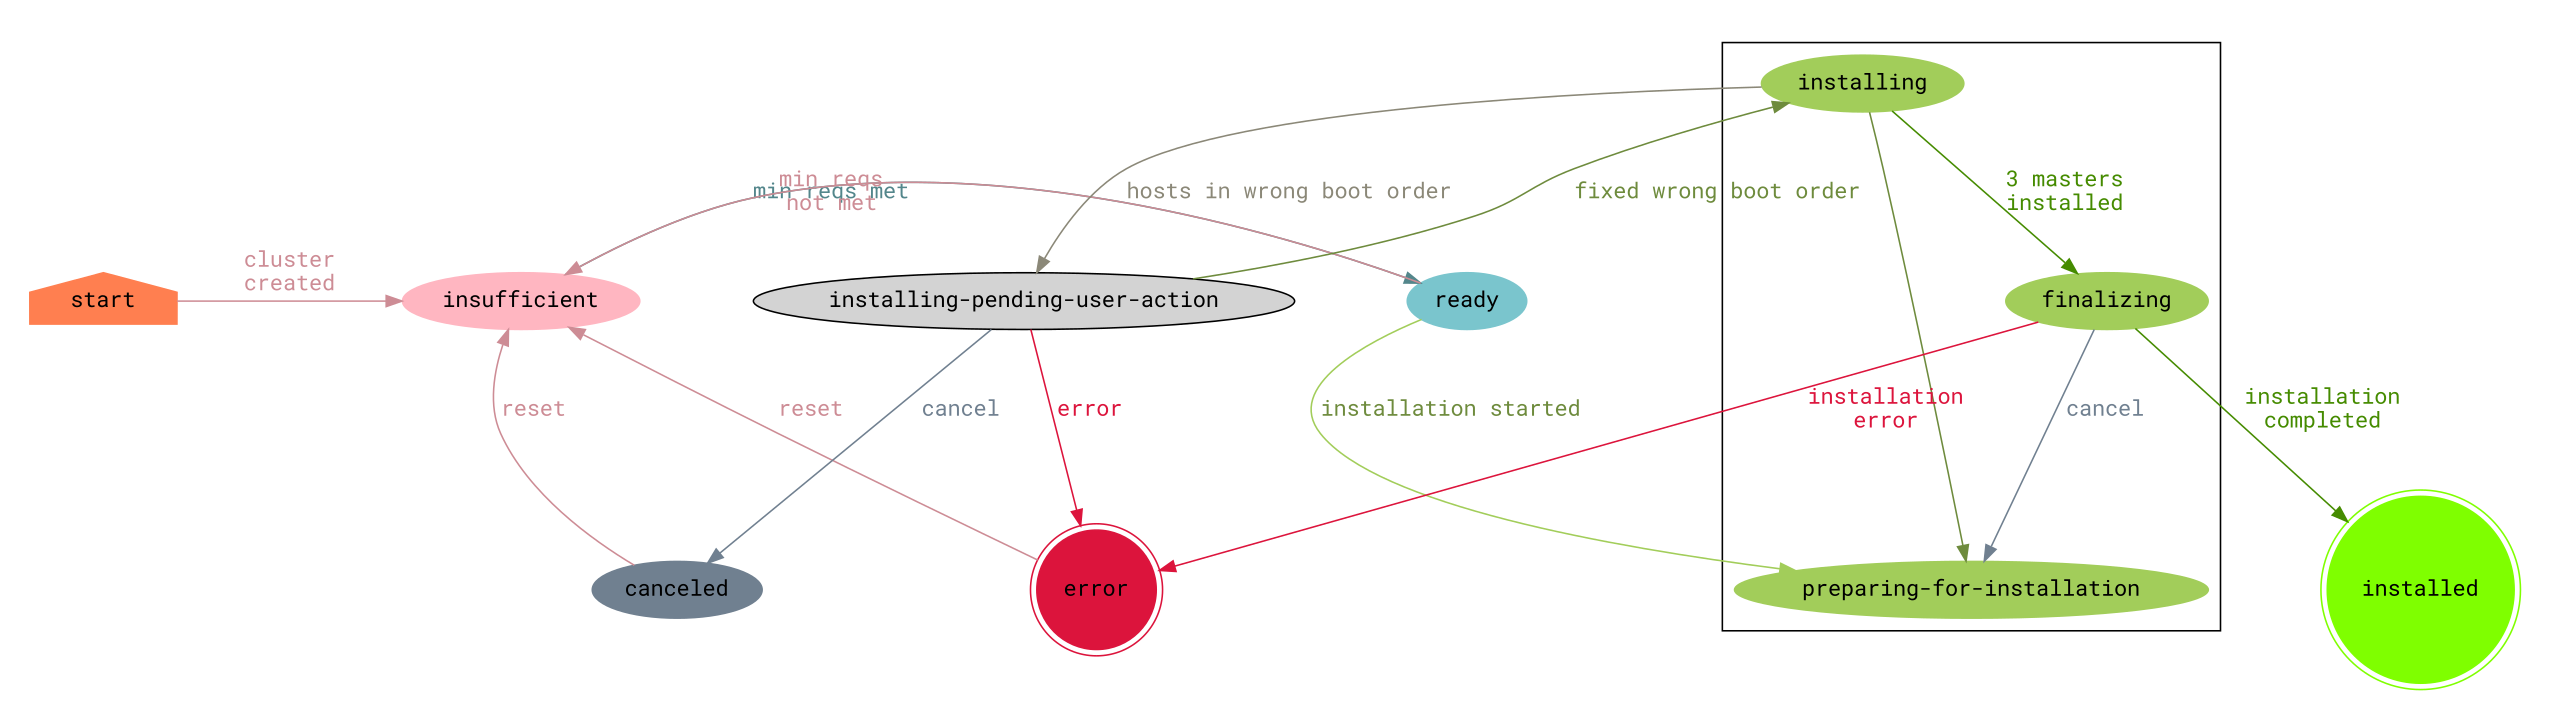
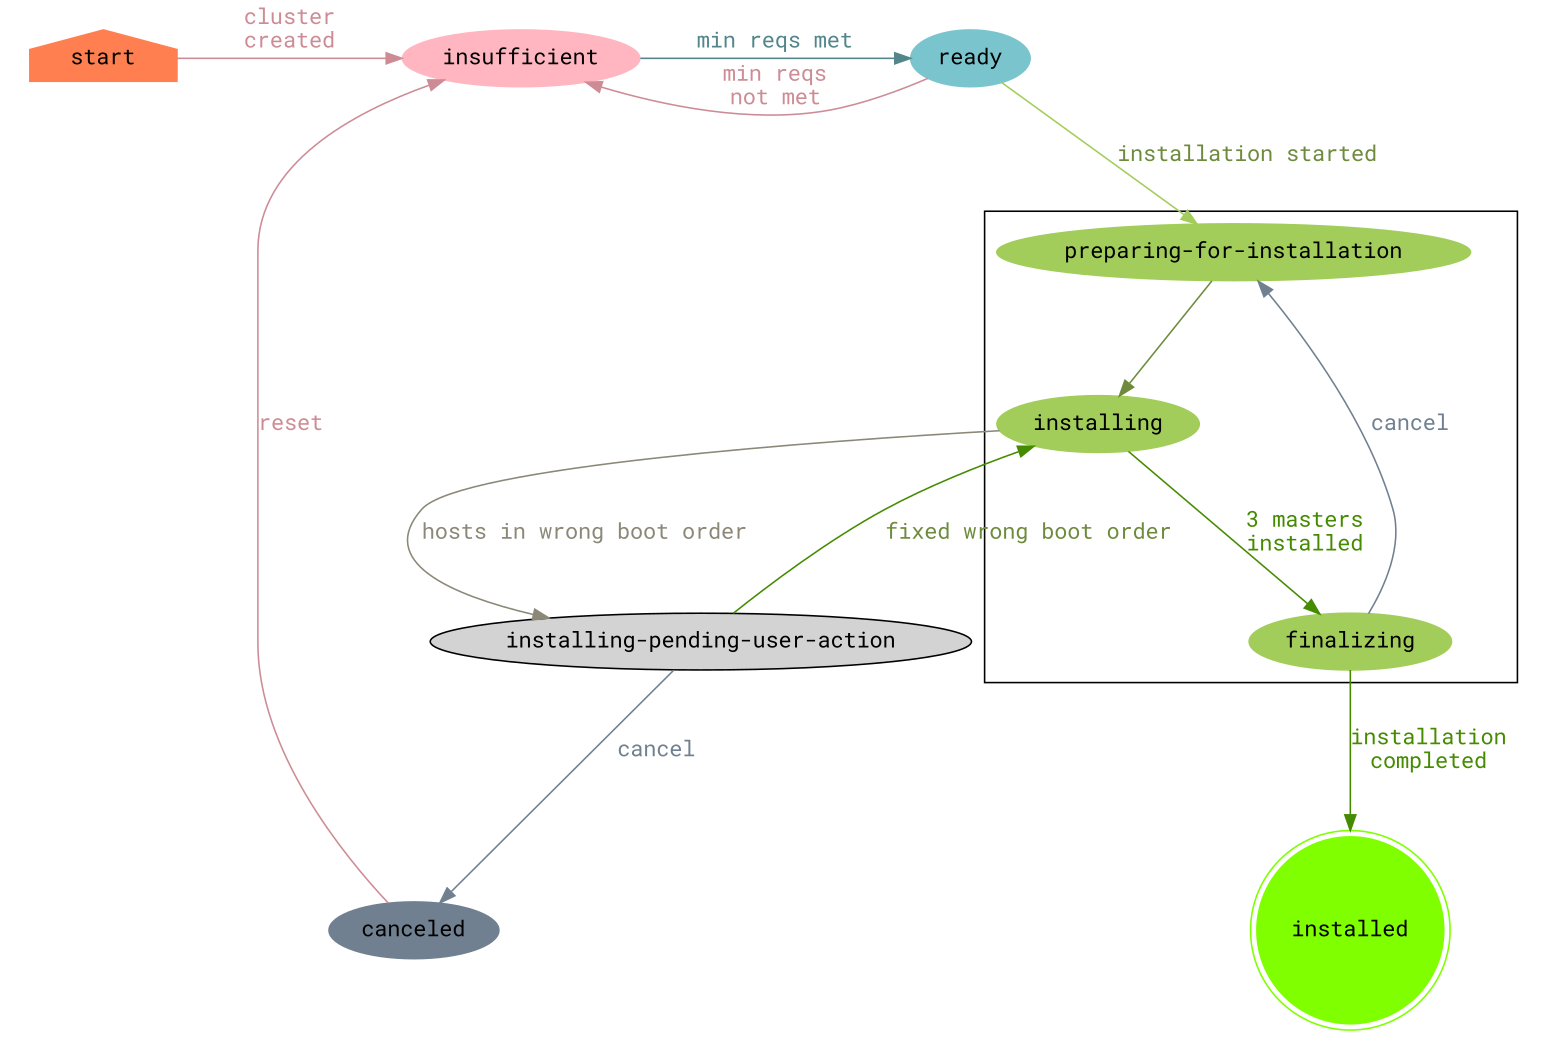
edge "installing-pending-user-action" -> "installing": color darkolivegreen4 -> chartreuse4
edge "installing" -> "preparing-for-installation": reversed
node "error": removed
